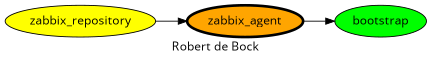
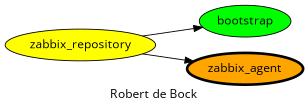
edge "zabbix_agent" -> "bootstrap": now "zabbix_repository" -> "bootstrap"
